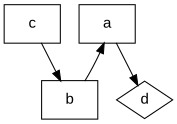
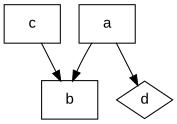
edge "b" -> "a": reversed
